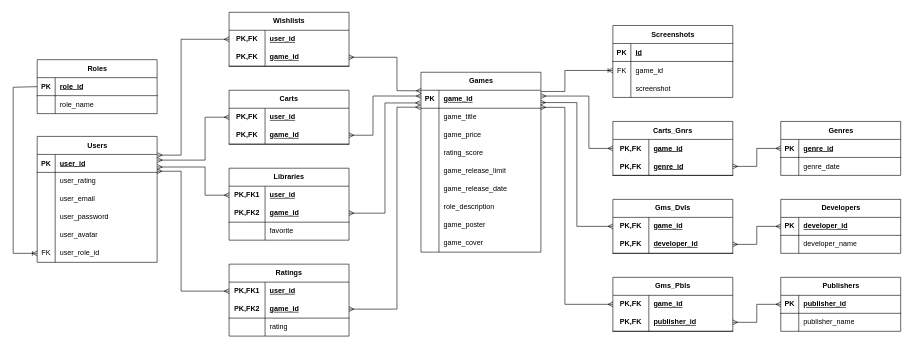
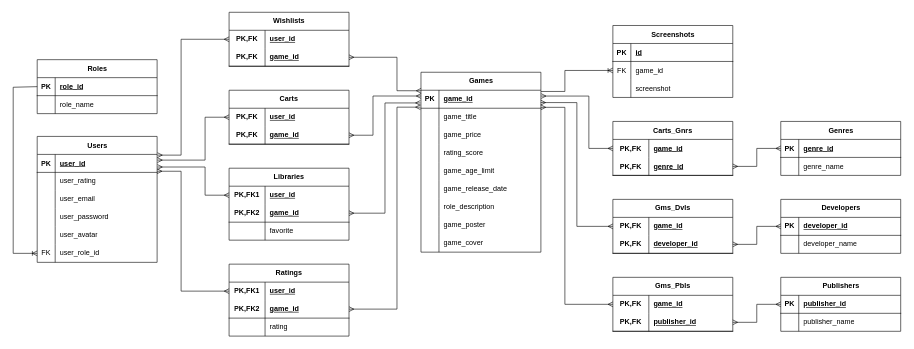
node "genre_date": label "genre_date" -> "genre_name"
node "game_release_limit": label "game_release_limit" -> "game_age_limit"
